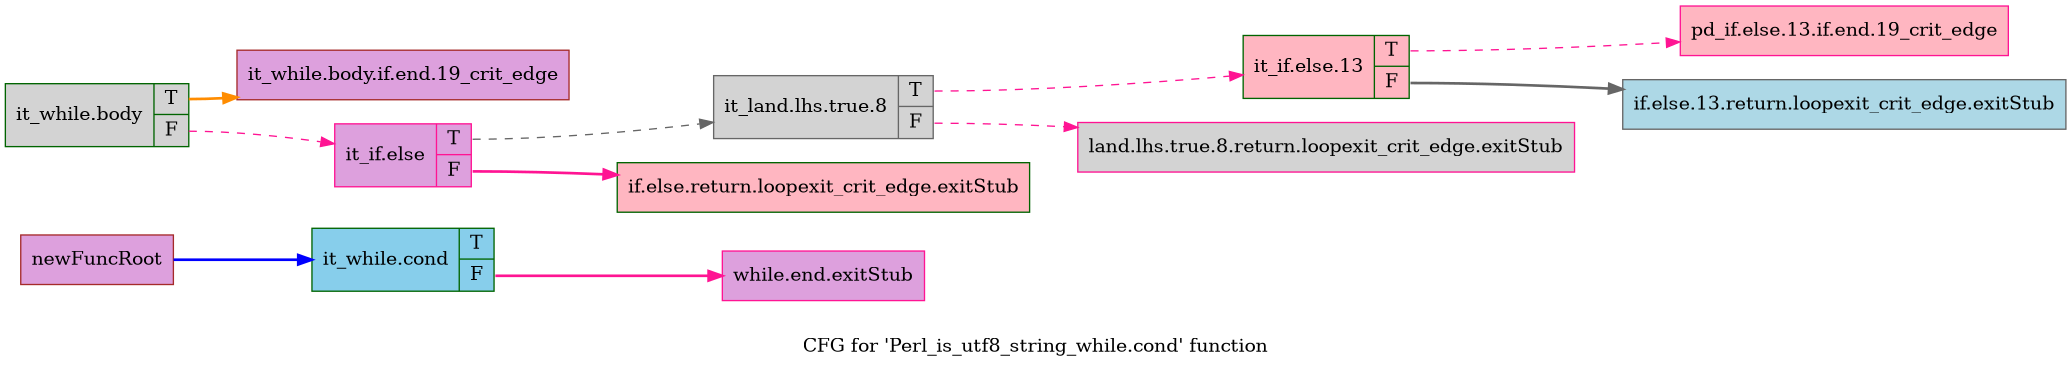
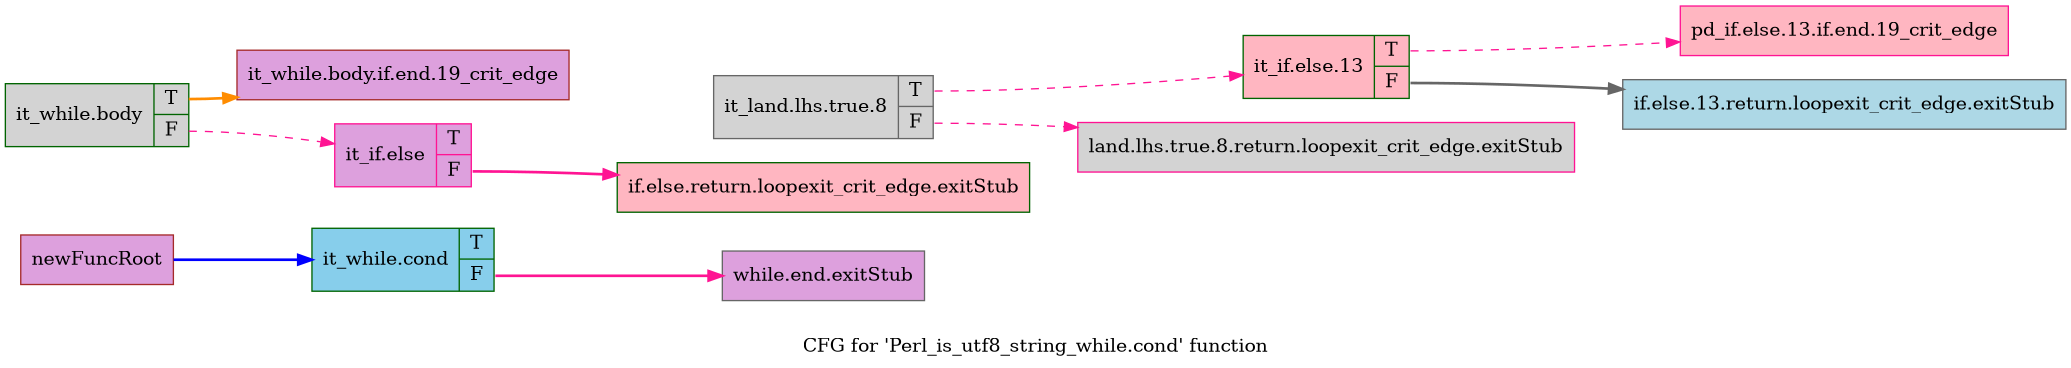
edge "it_if.else" -> "it_land.lhs.true.8": removed
node "while.end.exitStub": color deeppink -> gray40
